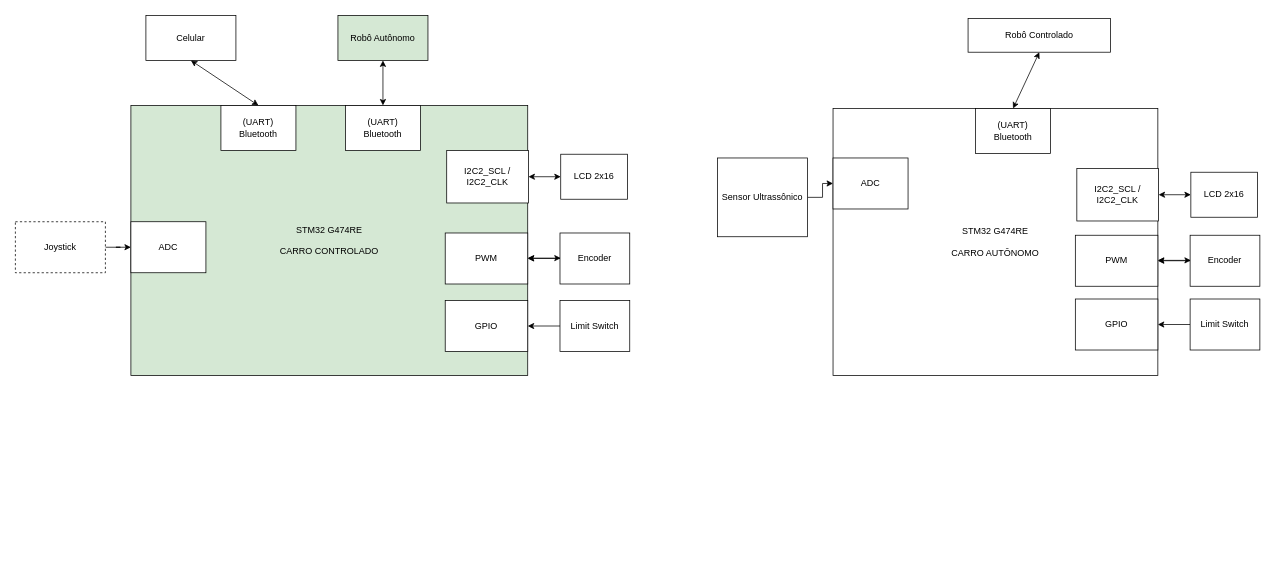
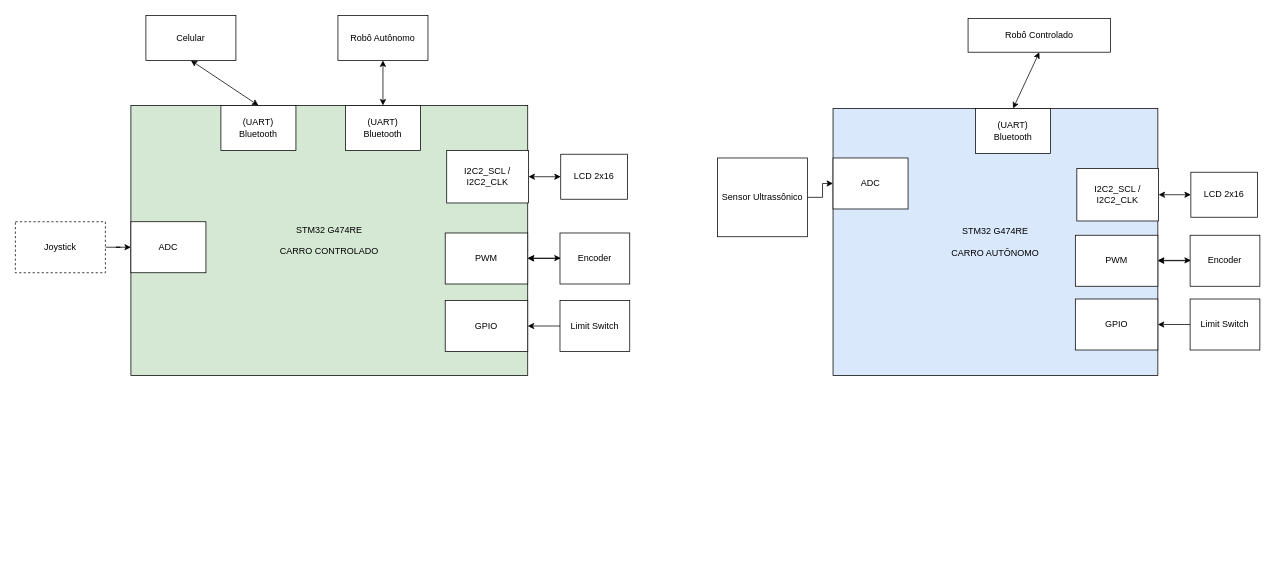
node "Robô Autônomo": fillcolor #d5e8d4 -> #ffffff
node "STM32 G474RE CARRO AUTÔNOMO": fillcolor #ffffff -> #dae8fc
